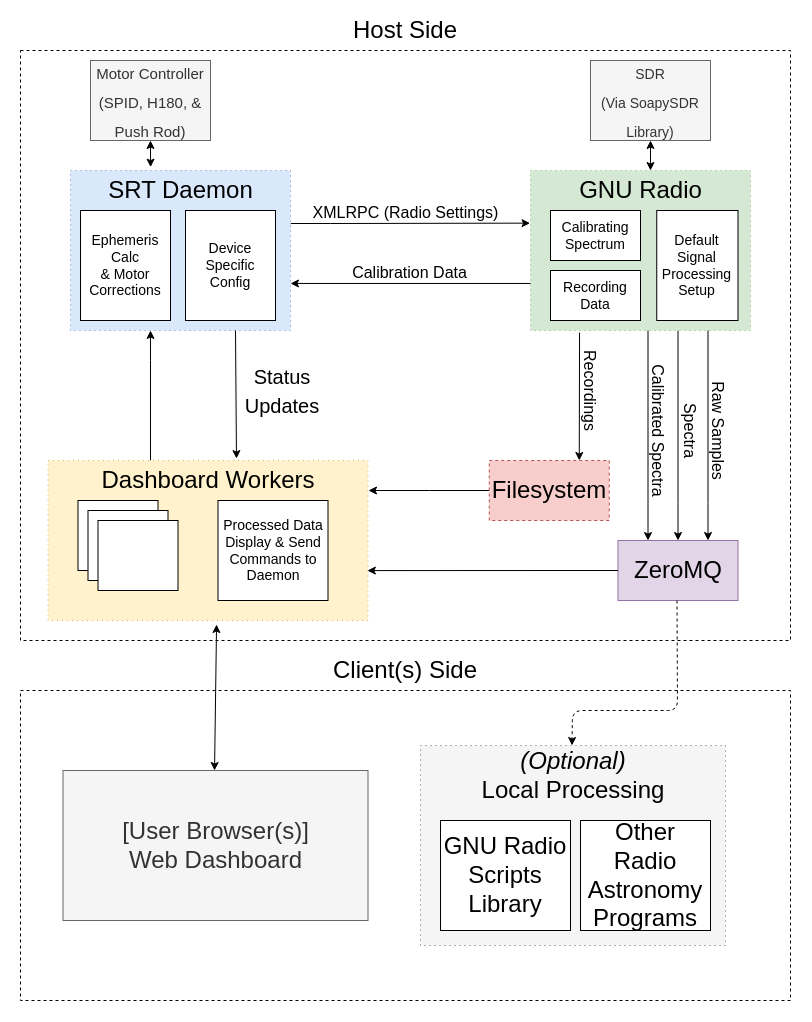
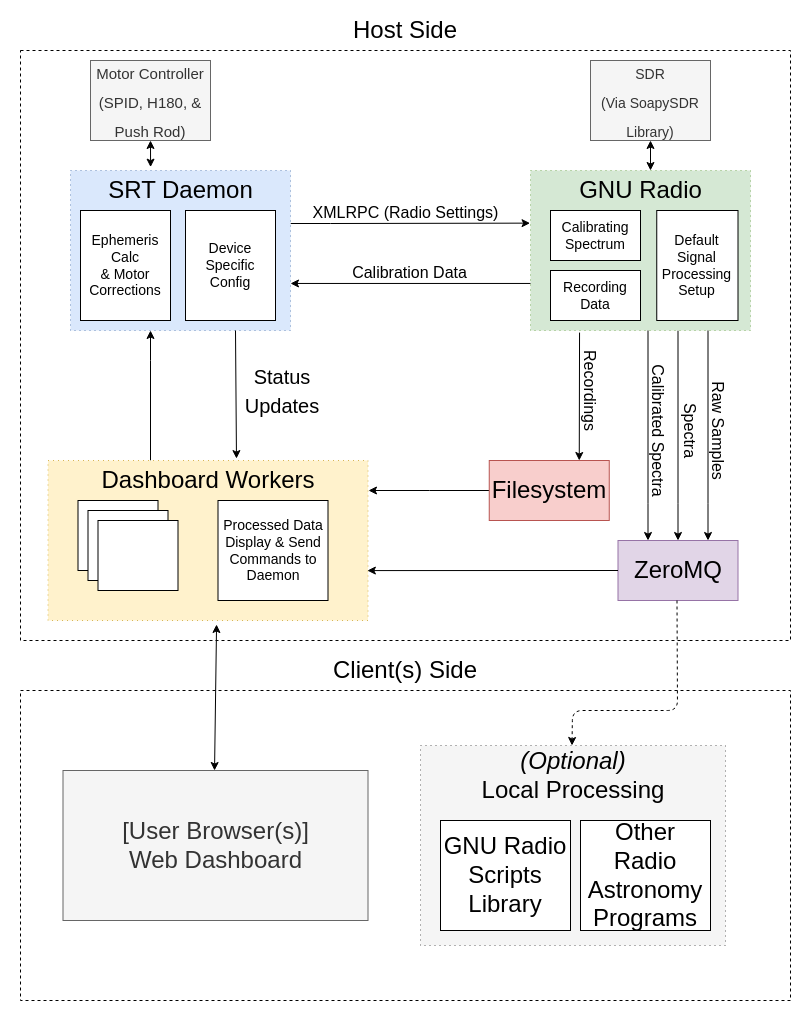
node "Filesystem": style dashed -> solid
